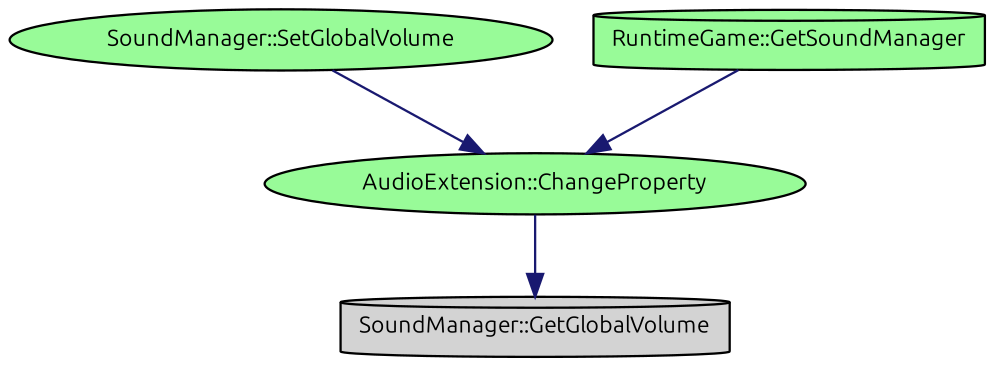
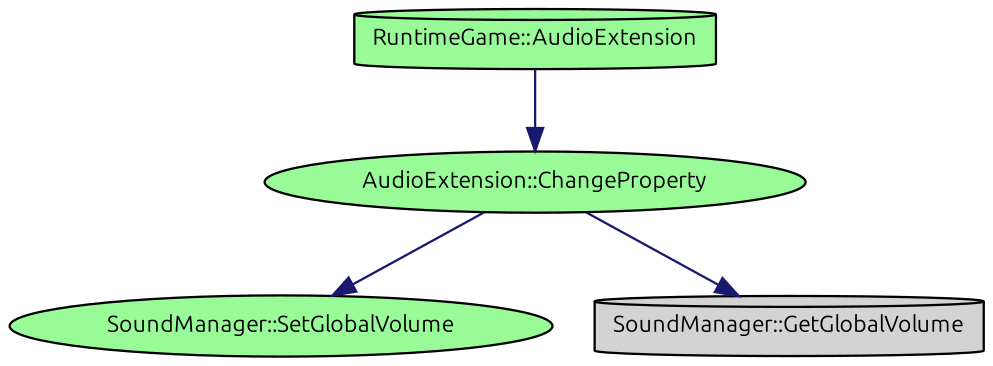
node "RuntimeGame::GetSoundManager": label "RuntimeGame::GetSoundManager" -> "RuntimeGame::AudioExtension"
edge "SoundManager::SetGlobalVolume" -> "AudioExtension::ChangeProperty": reversed
